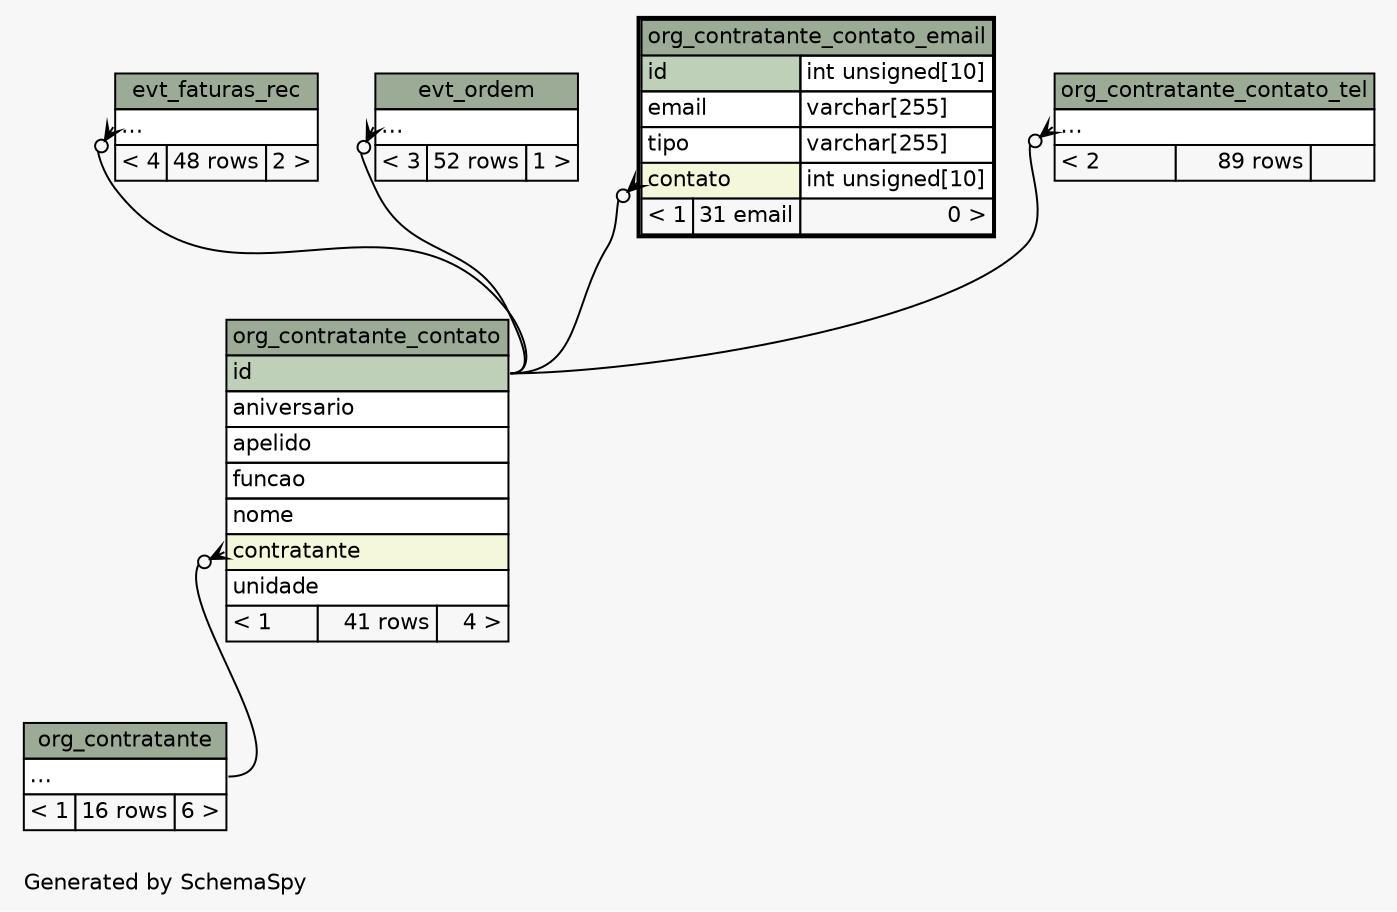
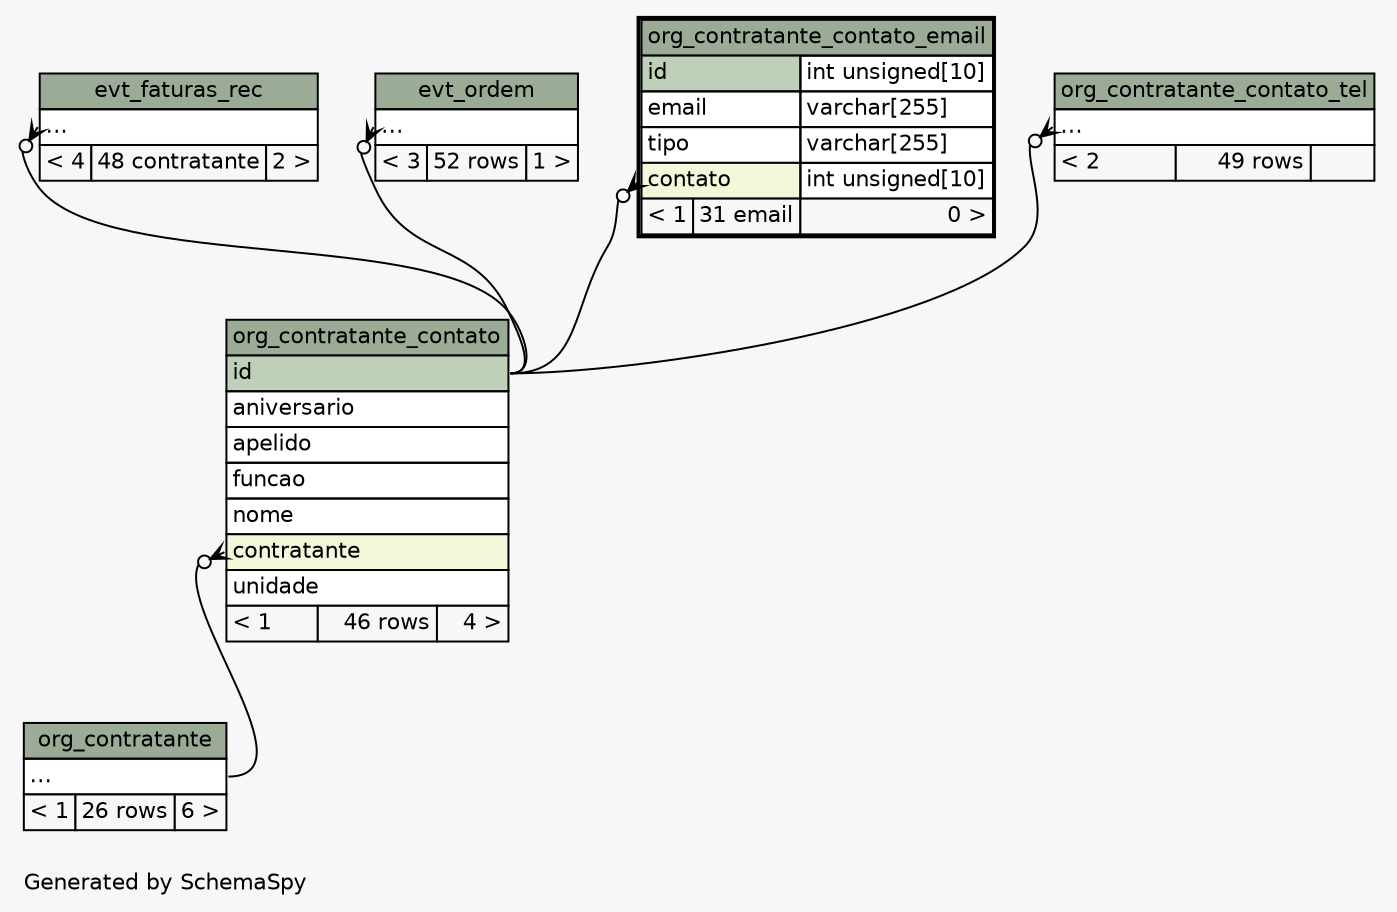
node "evt_faturas_rec": text "48 rows" -> "48 contratante"
node "org_contratante_contato_tel": text "89 rows" -> "49 rows"
node "org_contratante_contato": text "41 rows" -> "46 rows"
node "org_contratante": text "16 rows" -> "26 rows"
